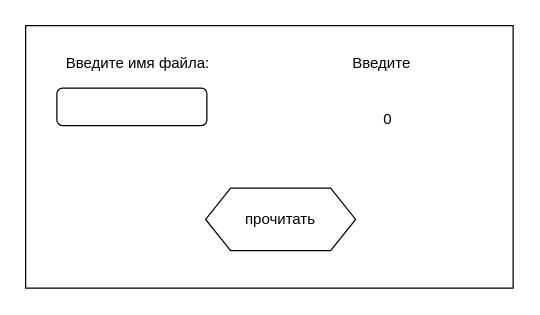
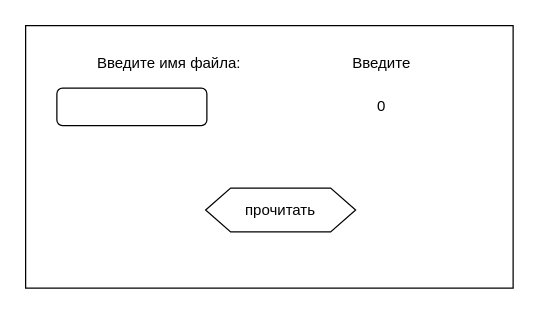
node "Введите имя файла:": moved (138, 63) -> (169, 63)
node "0": moved (388, 119) -> (382, 107)
node "прочитать": size 150x63 -> 150x44
